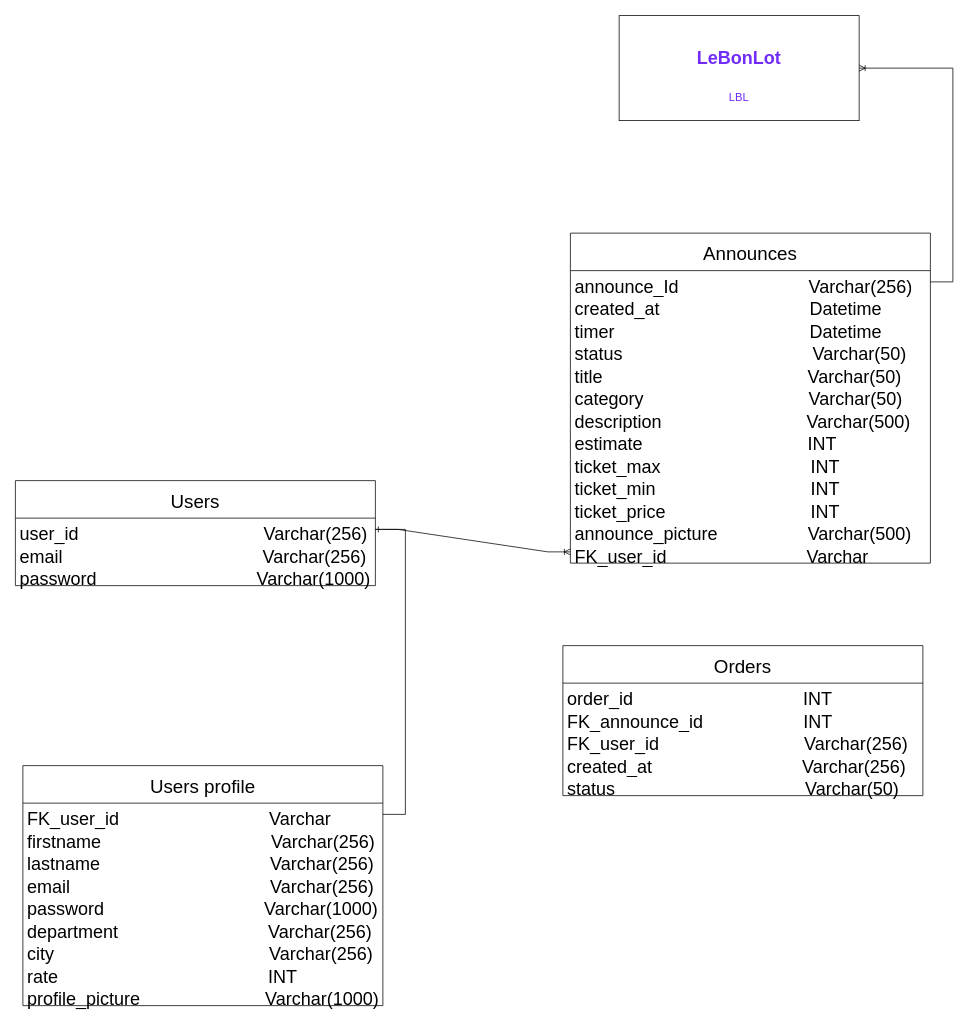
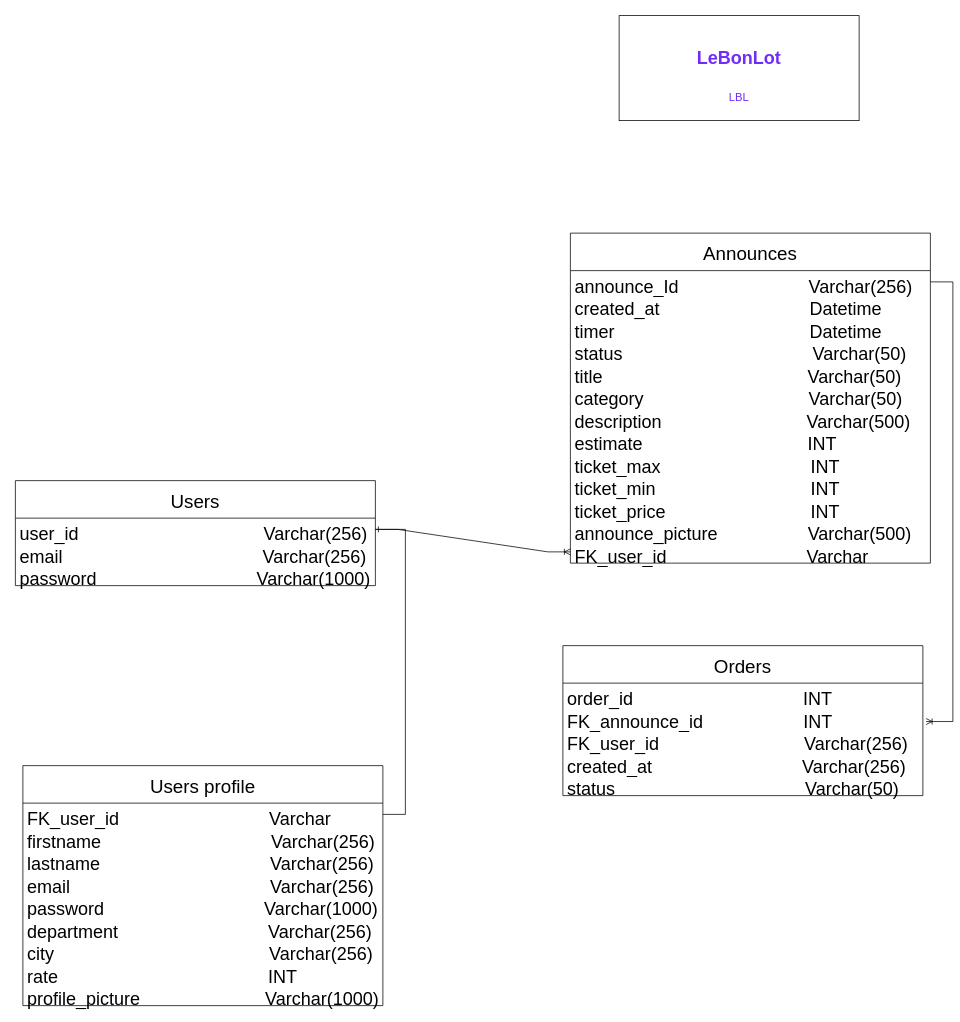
edge "announce_Id Varchar(256)" -> "LeBonLotLBL": now "announce_Id Varchar(256)" -> "FK_announce_id INT"
